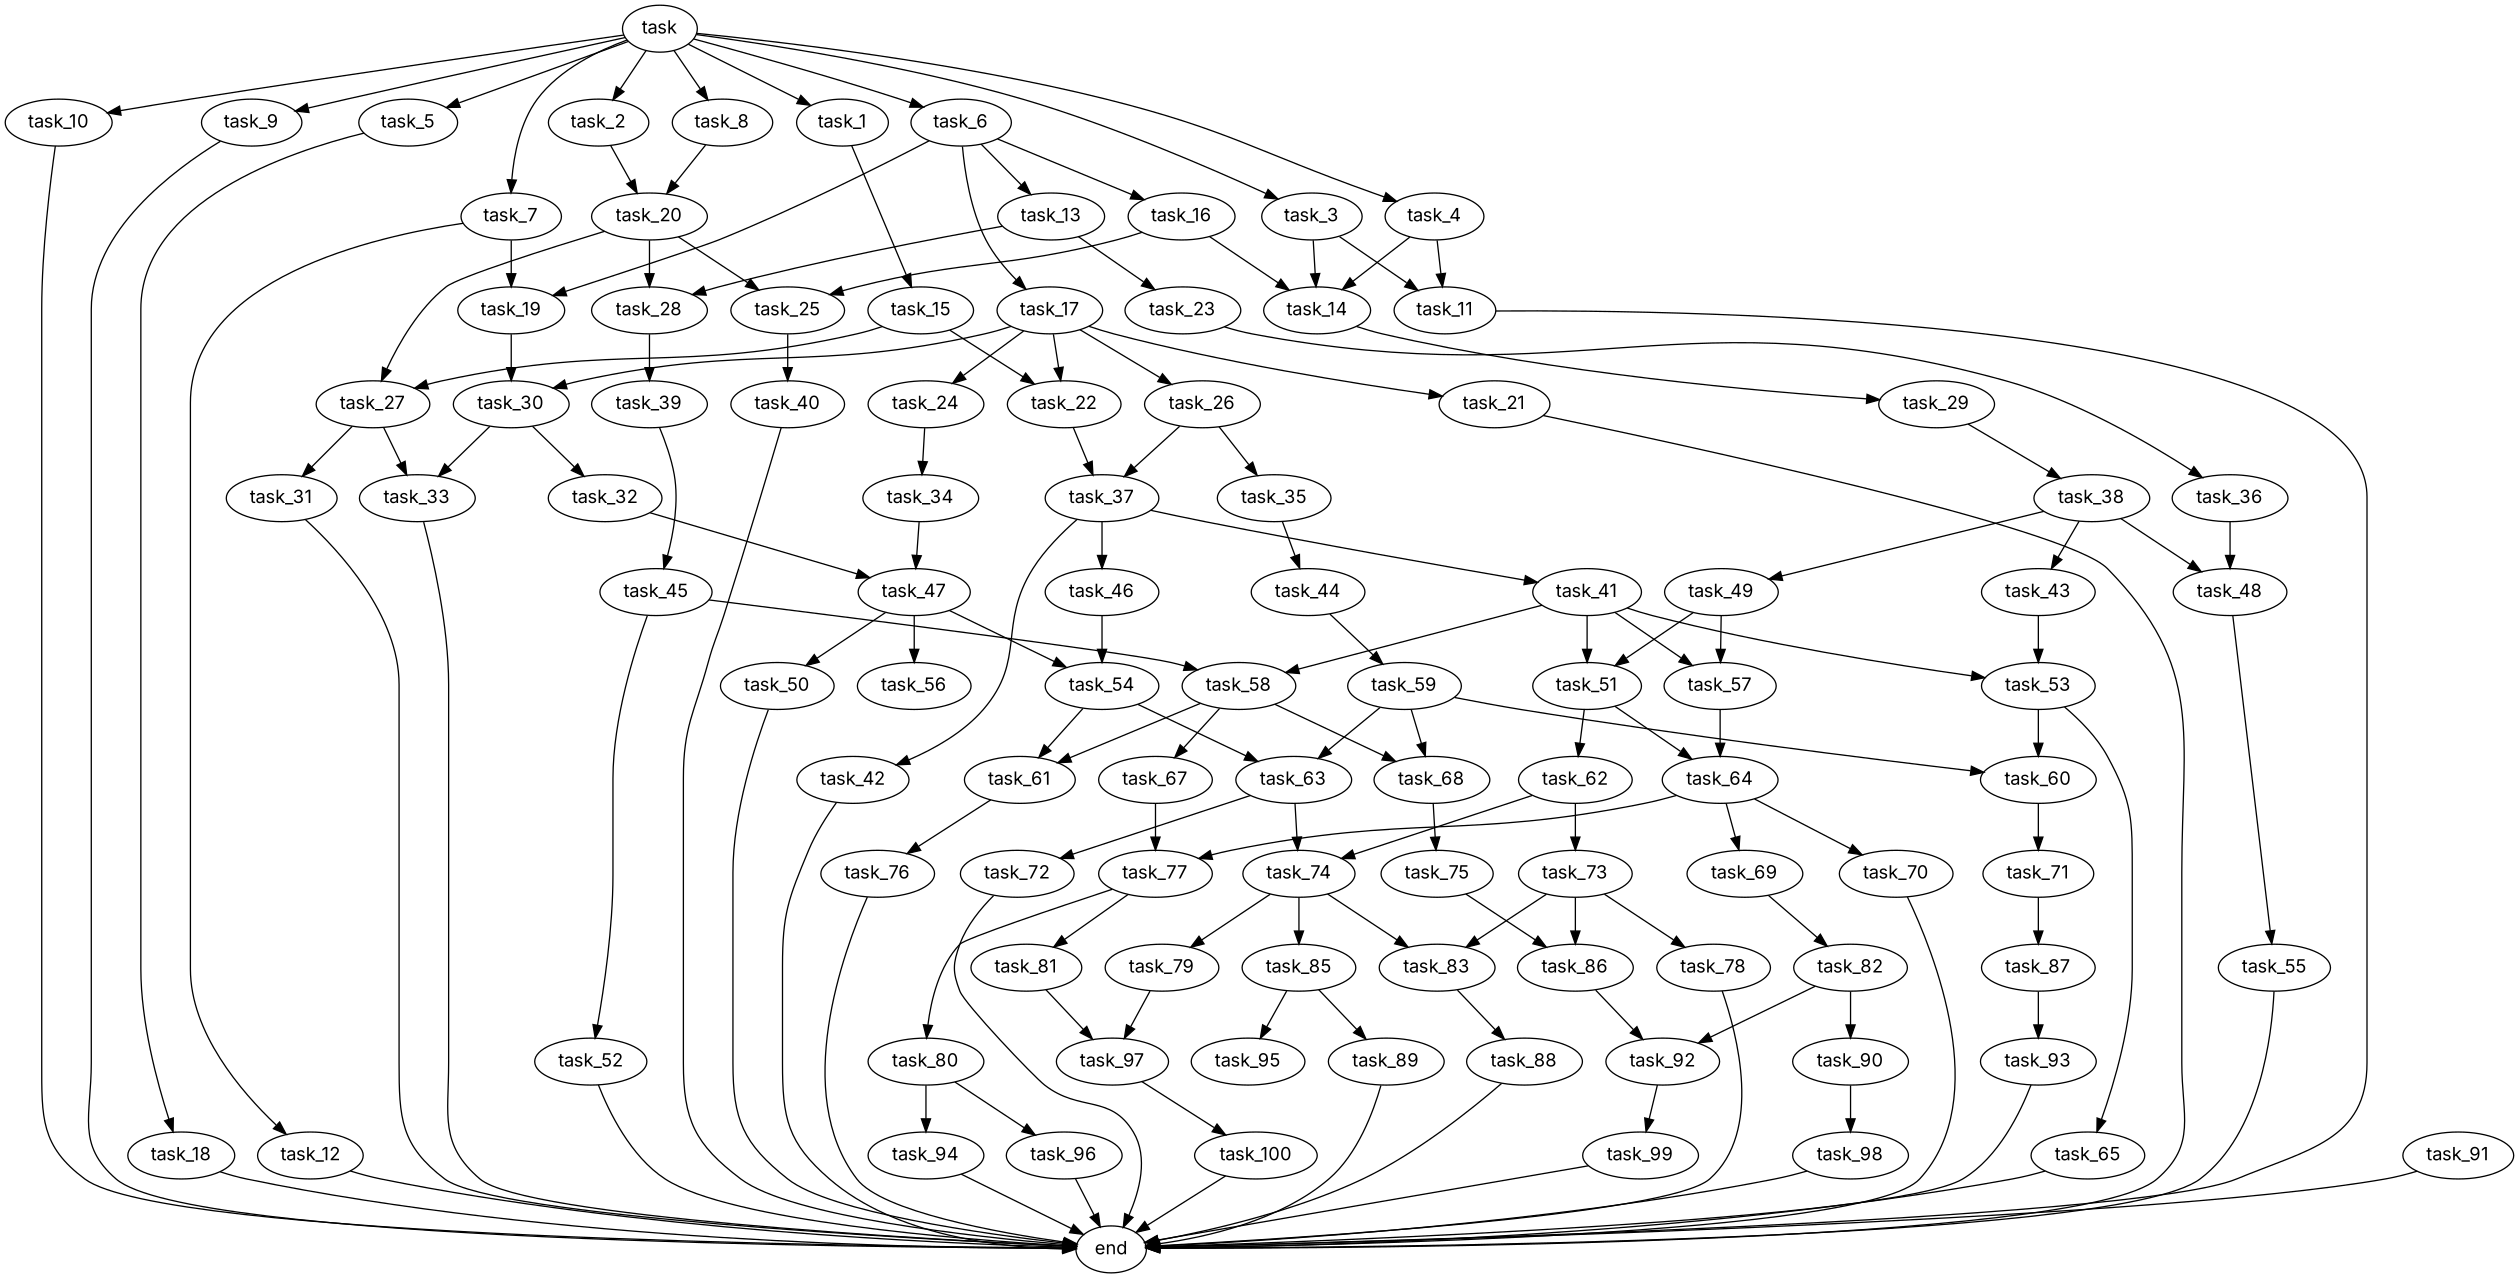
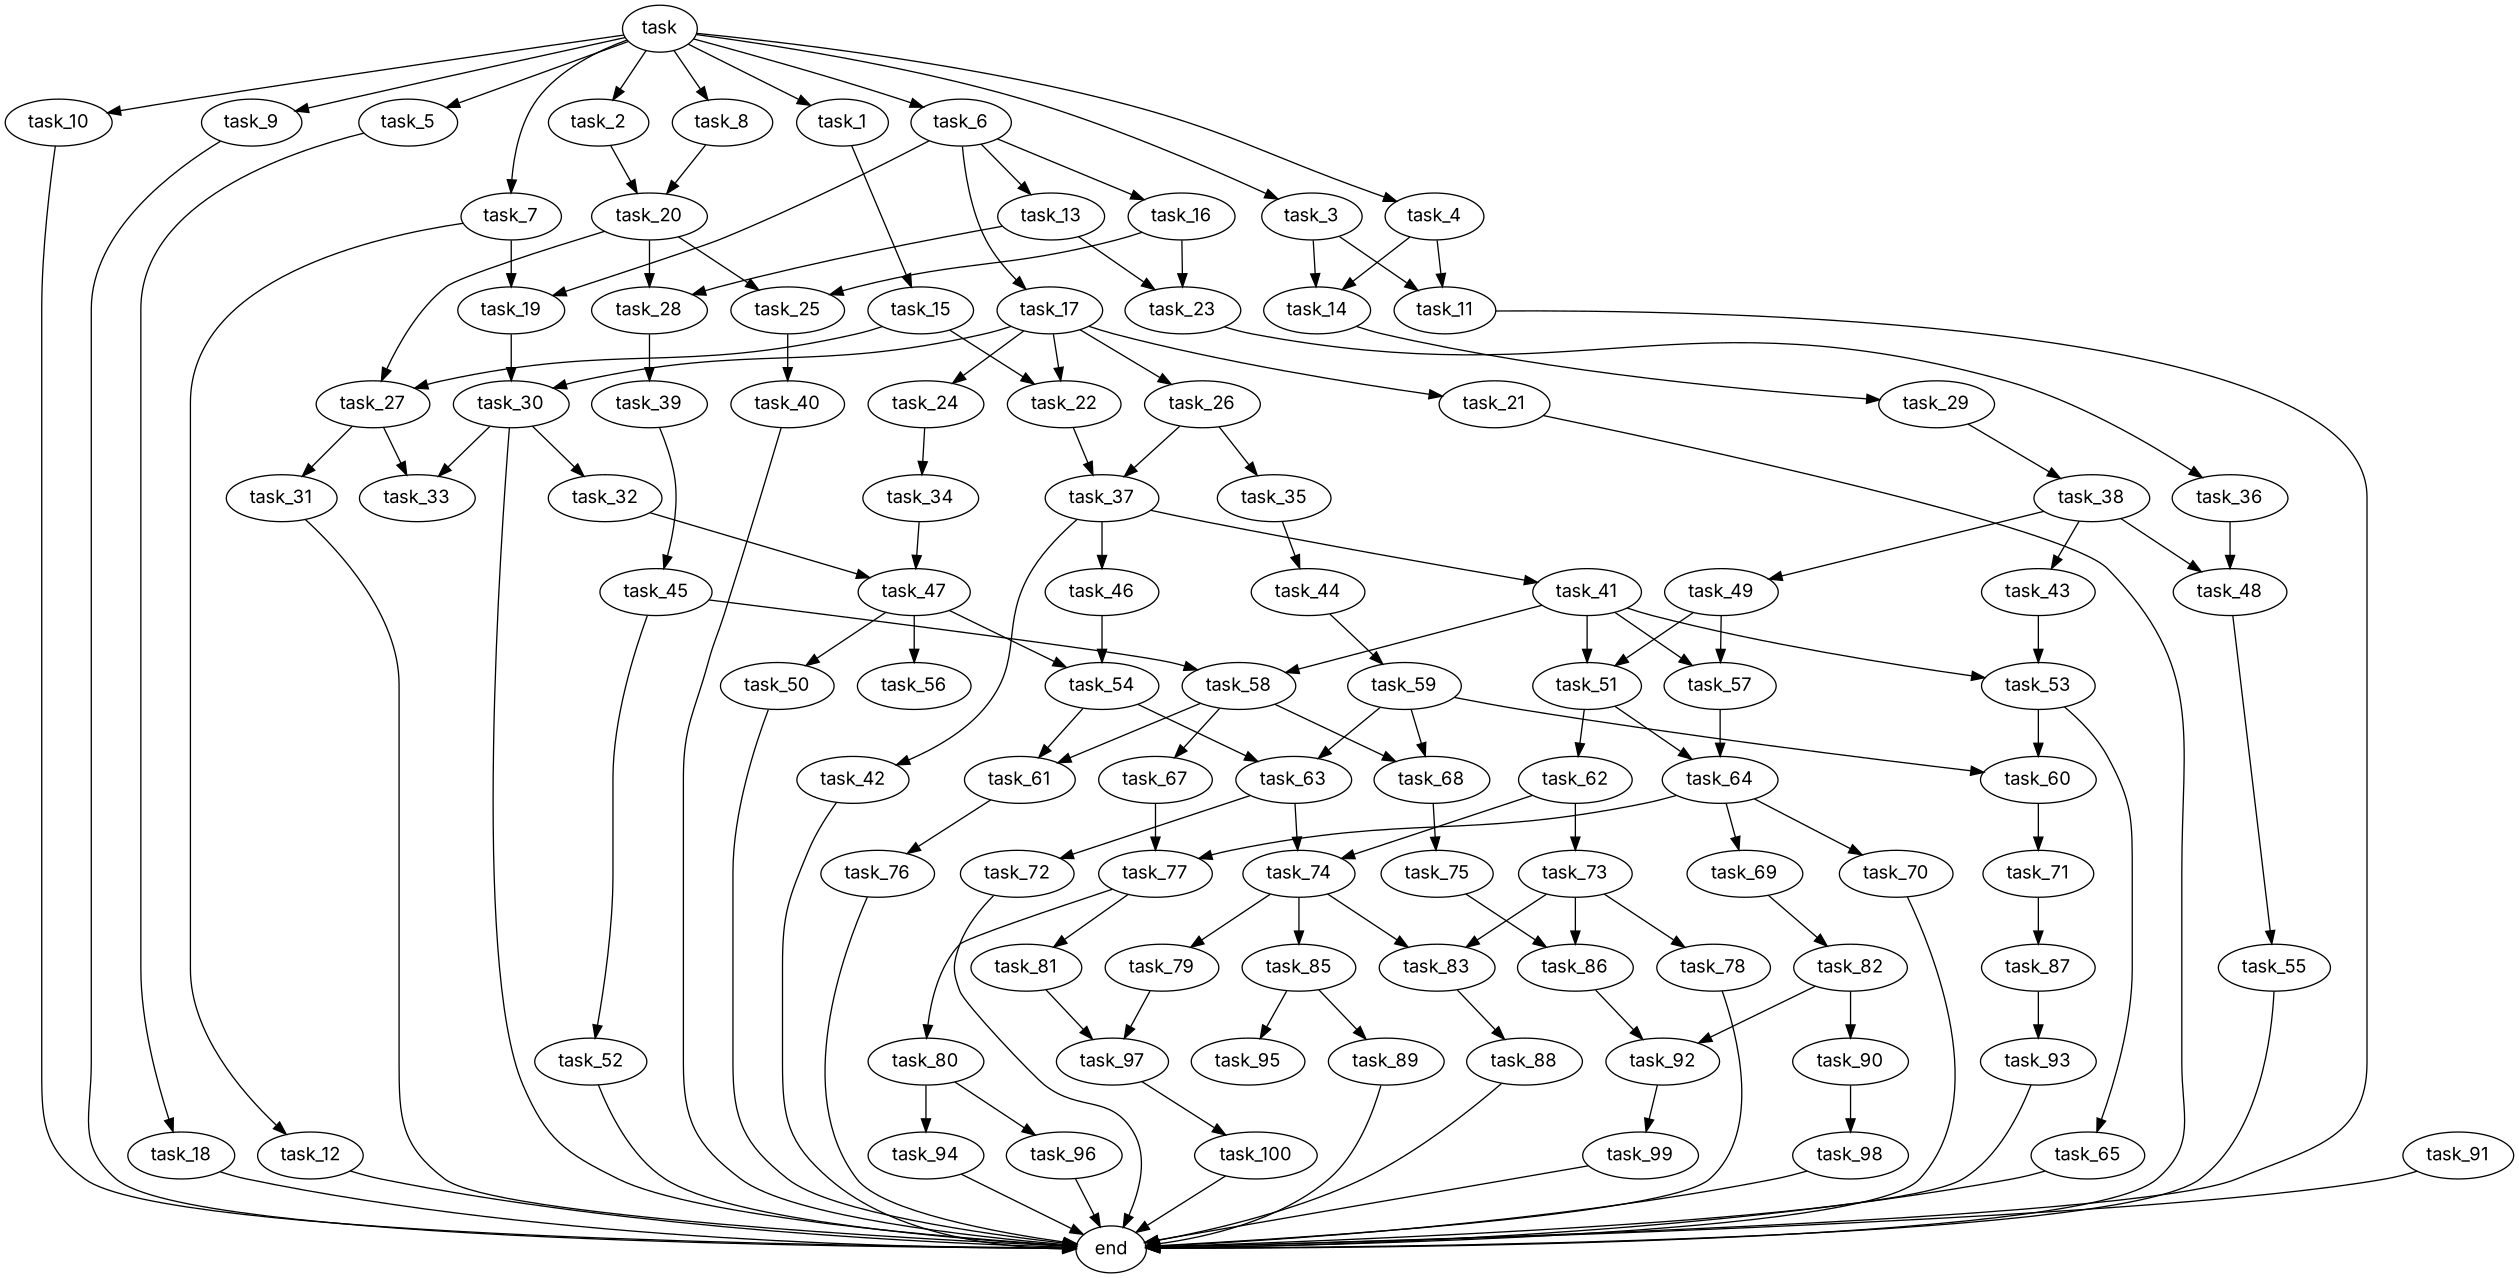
edge "task_16" -> "task_14": now "task_16" -> "task_23"
edge "task_33" -> "end": now "task_30" -> "end"
